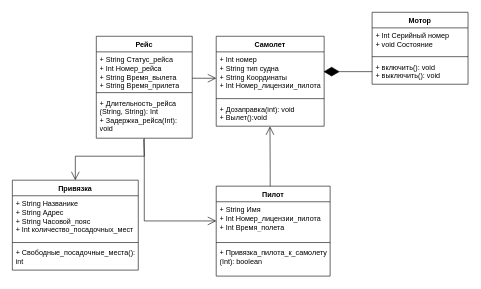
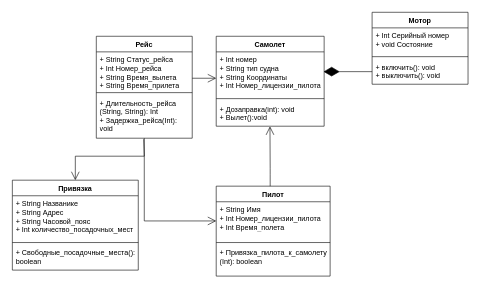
node "+ Свободные_посадочные_места(): int": label "+ Свободные_посадочные_места(): int" -> "+ Свободные_посадочные_места(): boolean"
